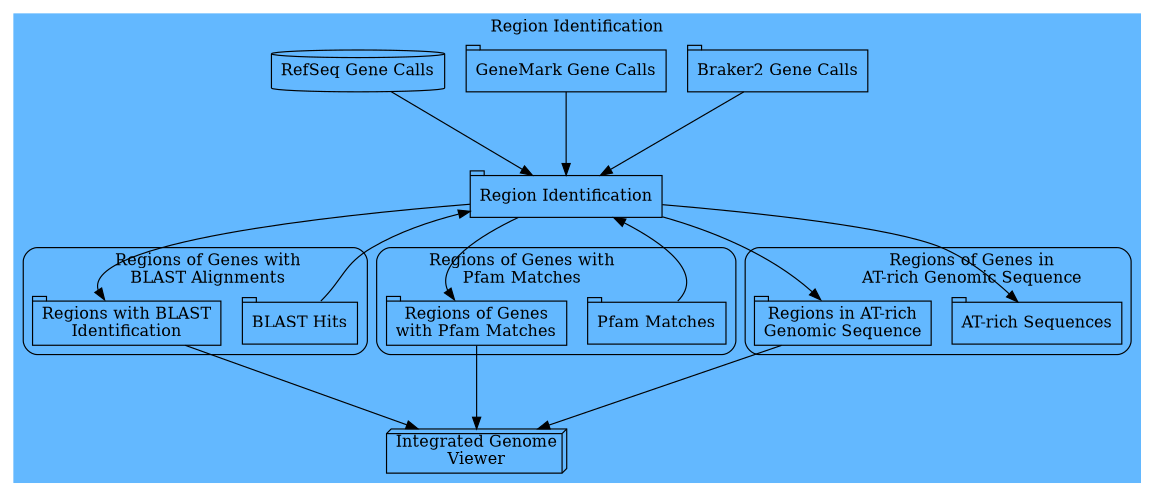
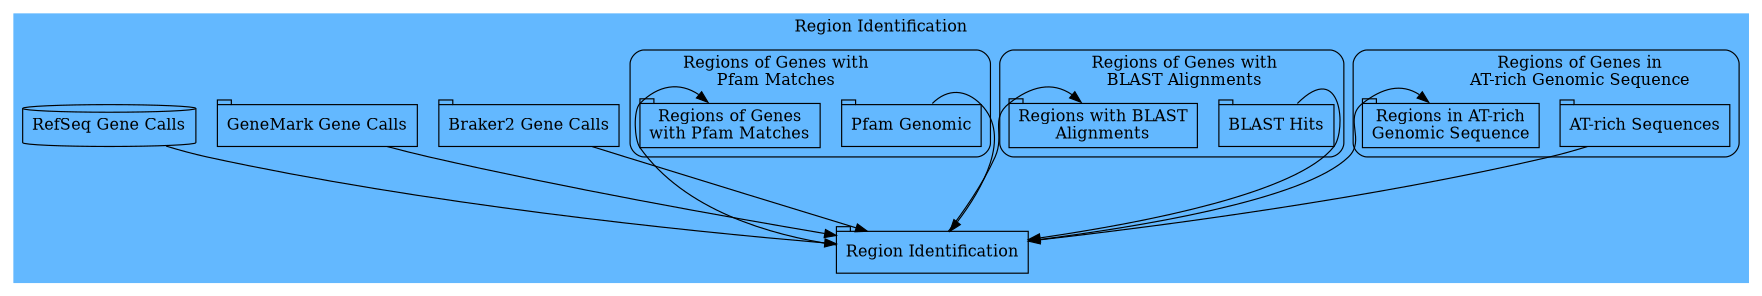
edge "Region Identification" -> "AT-rich Sequences": reversed
node "Regions with BLAST Identification": label "Regions with BLAST Identification" -> "Regions with BLAST Alignments"
node "Pfam Matches": label "Pfam Matches" -> "Pfam Genomic"
node "Integrated Genome Viewer": removed
